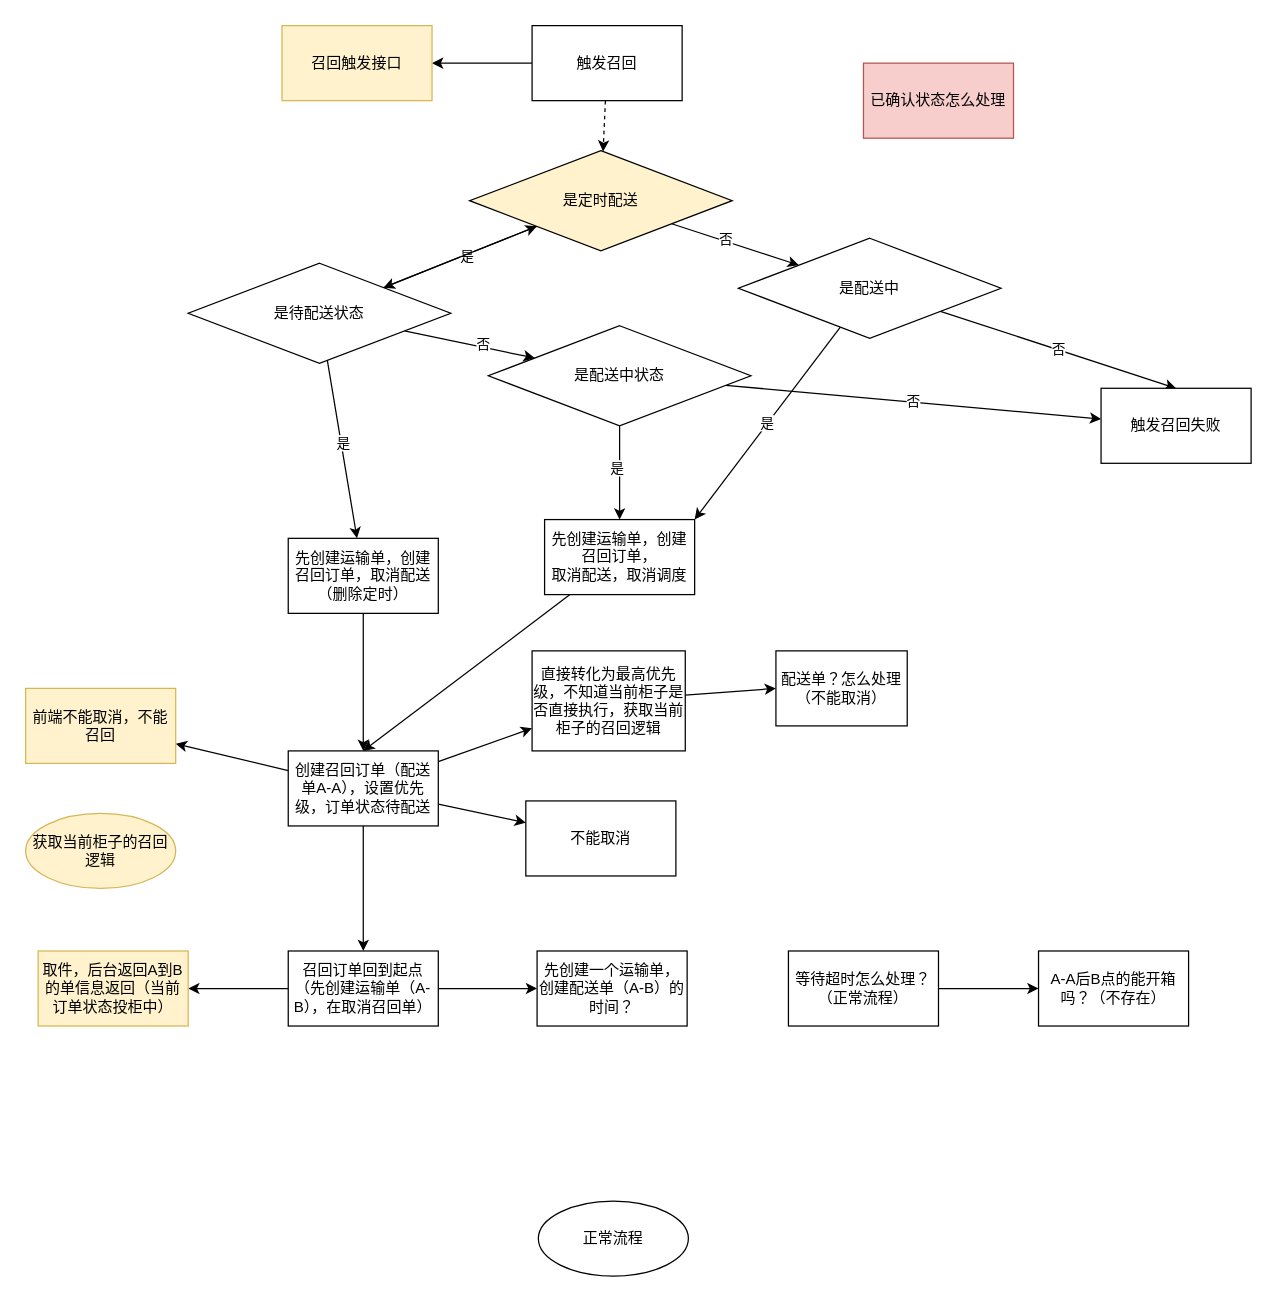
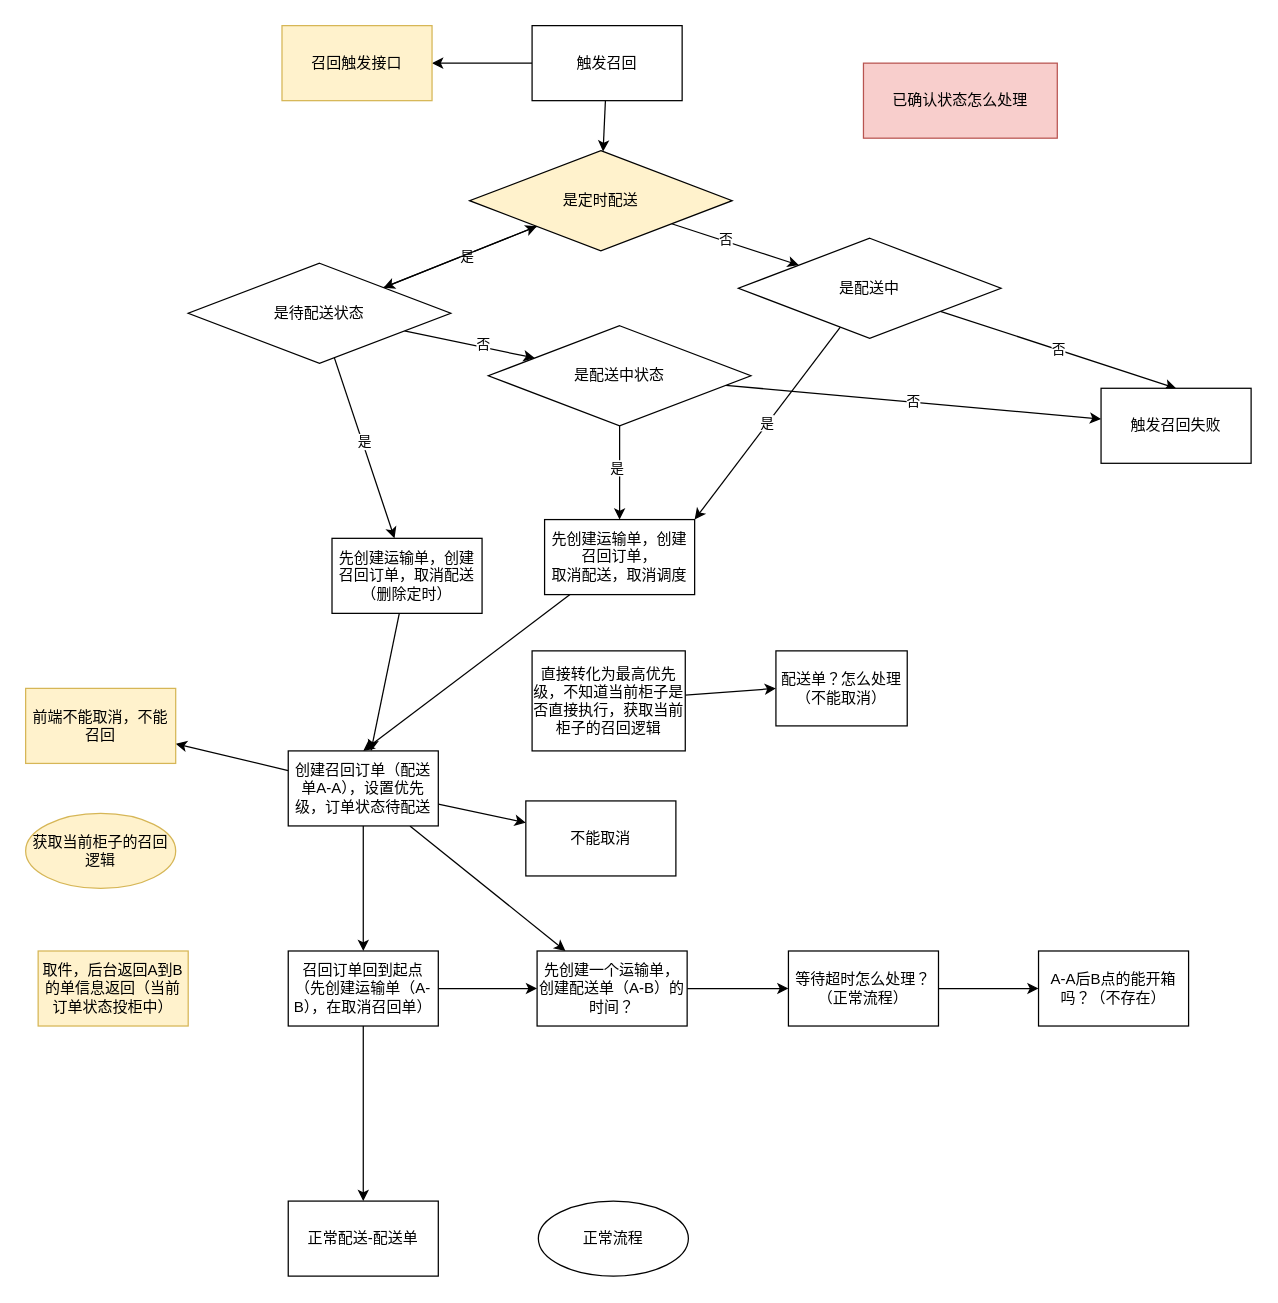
node "已确认状态怎么处理": size 150x75 -> 194x75
edge "触发召回" -> "是定时配送": style dashed -> solid
node "先创建运输单，创建召回订单，取消配送（删除定时）": moved (363, 576) -> (407, 576)
edge "创建召回订单（配送单A-A），设置优先级，订单状态待配送" -> "直接转化为最高优先级，不知道当前柜子是否直接执行，获取当前柜子的召回逻辑": now "创建召回订单（配送单A-A），设置优先级，订单状态待配送" -> "先创建一个运输单，创建配送单（A-B）的时间？"
edge "召回订单回到起点（先创建运输单（A-B），在取消召回单）" -> "取件，后台返回A到B的单信息返回（当前订单状态投柜中）": removed
edge "先创建一个运输单，创建配送单（A-B）的时间？" -> "等待超时怎么处理？（正常流程）": added
edge "召回订单回到起点（先创建运输单（A-B），在取消召回单）" -> "正常配送-配送单": added
node "正常配送-配送单": added
